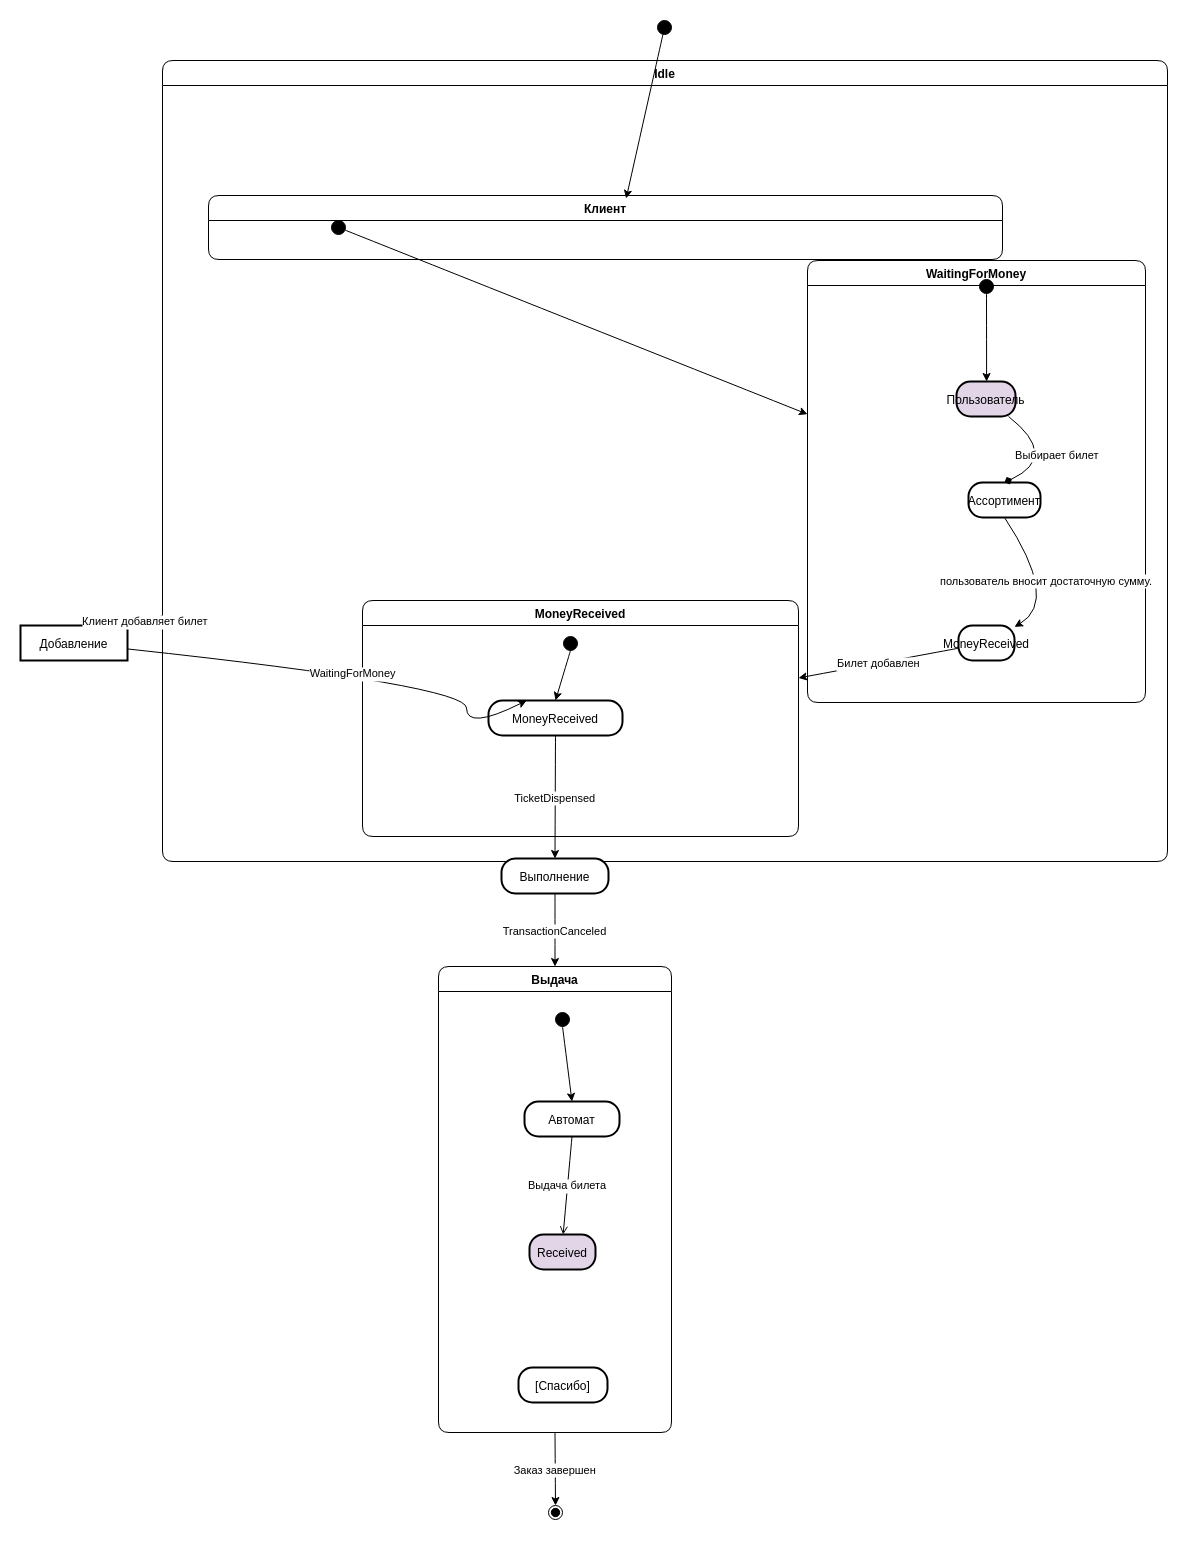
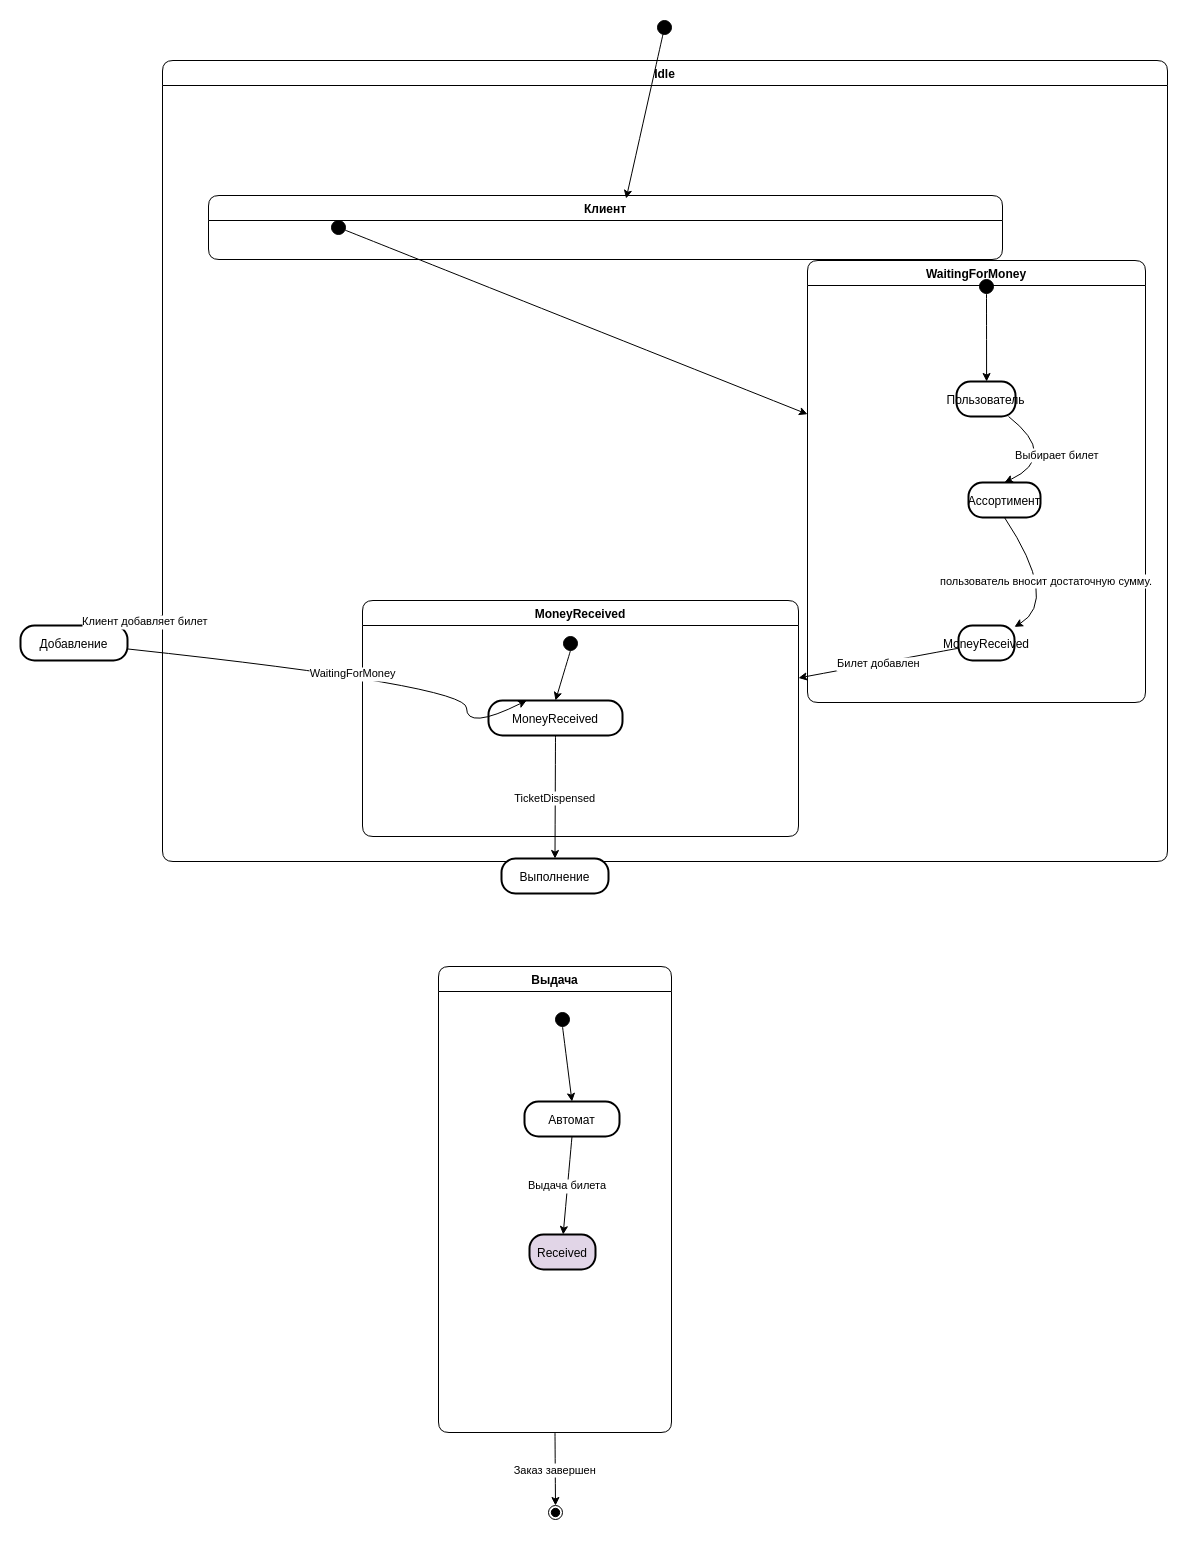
node "Пользователь": fillcolor #e1d5e7 -> #ffffff
edge "Пользователь" -> "Ассортимент": arrowhead diamond -> classic
node "Добавление": shape rectangle -> rounded rectangle
edge "Выполнение" -> "Выдача": removed, label "TransactionCanceled"
edge "Автомат" -> "Received": arrowhead open -> classic
node "[Спасибо]": removed
